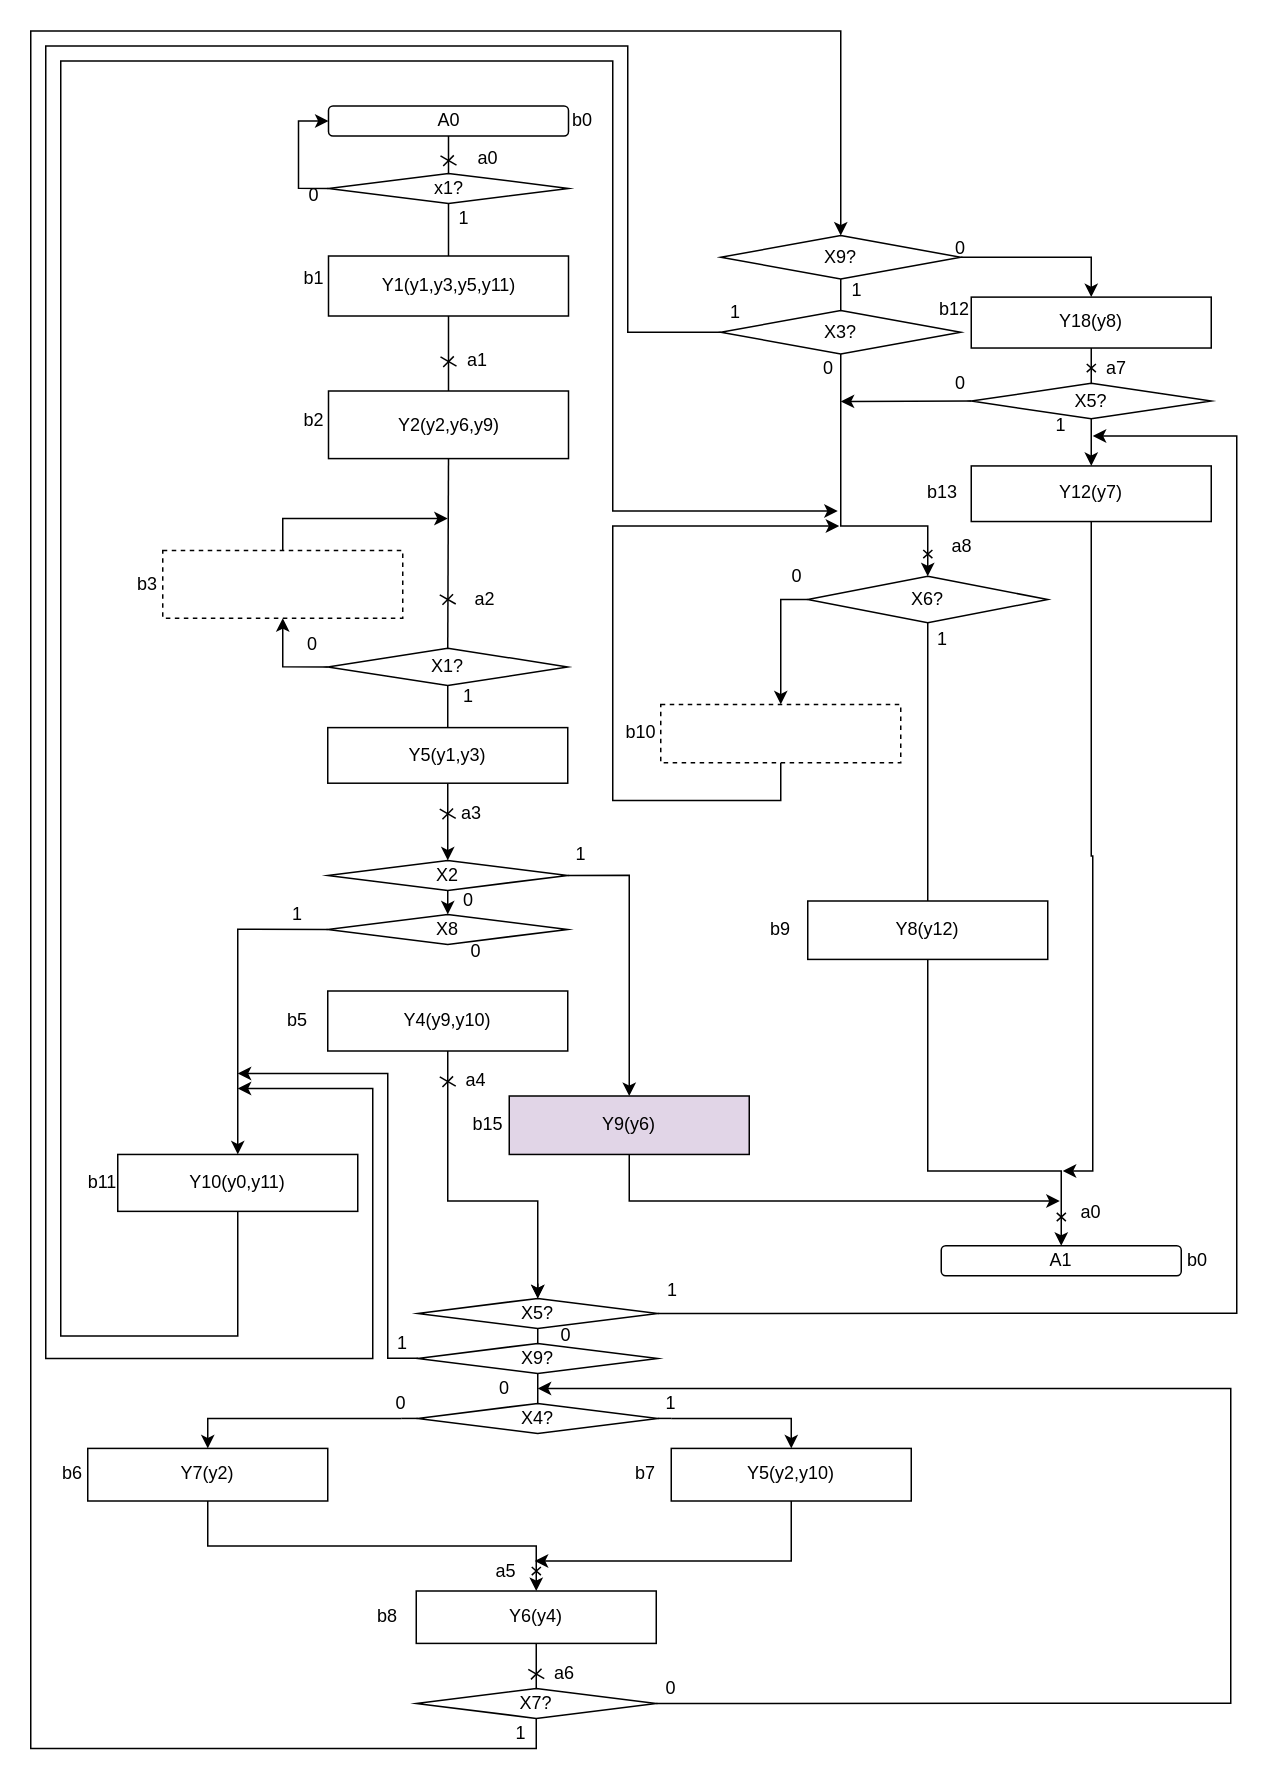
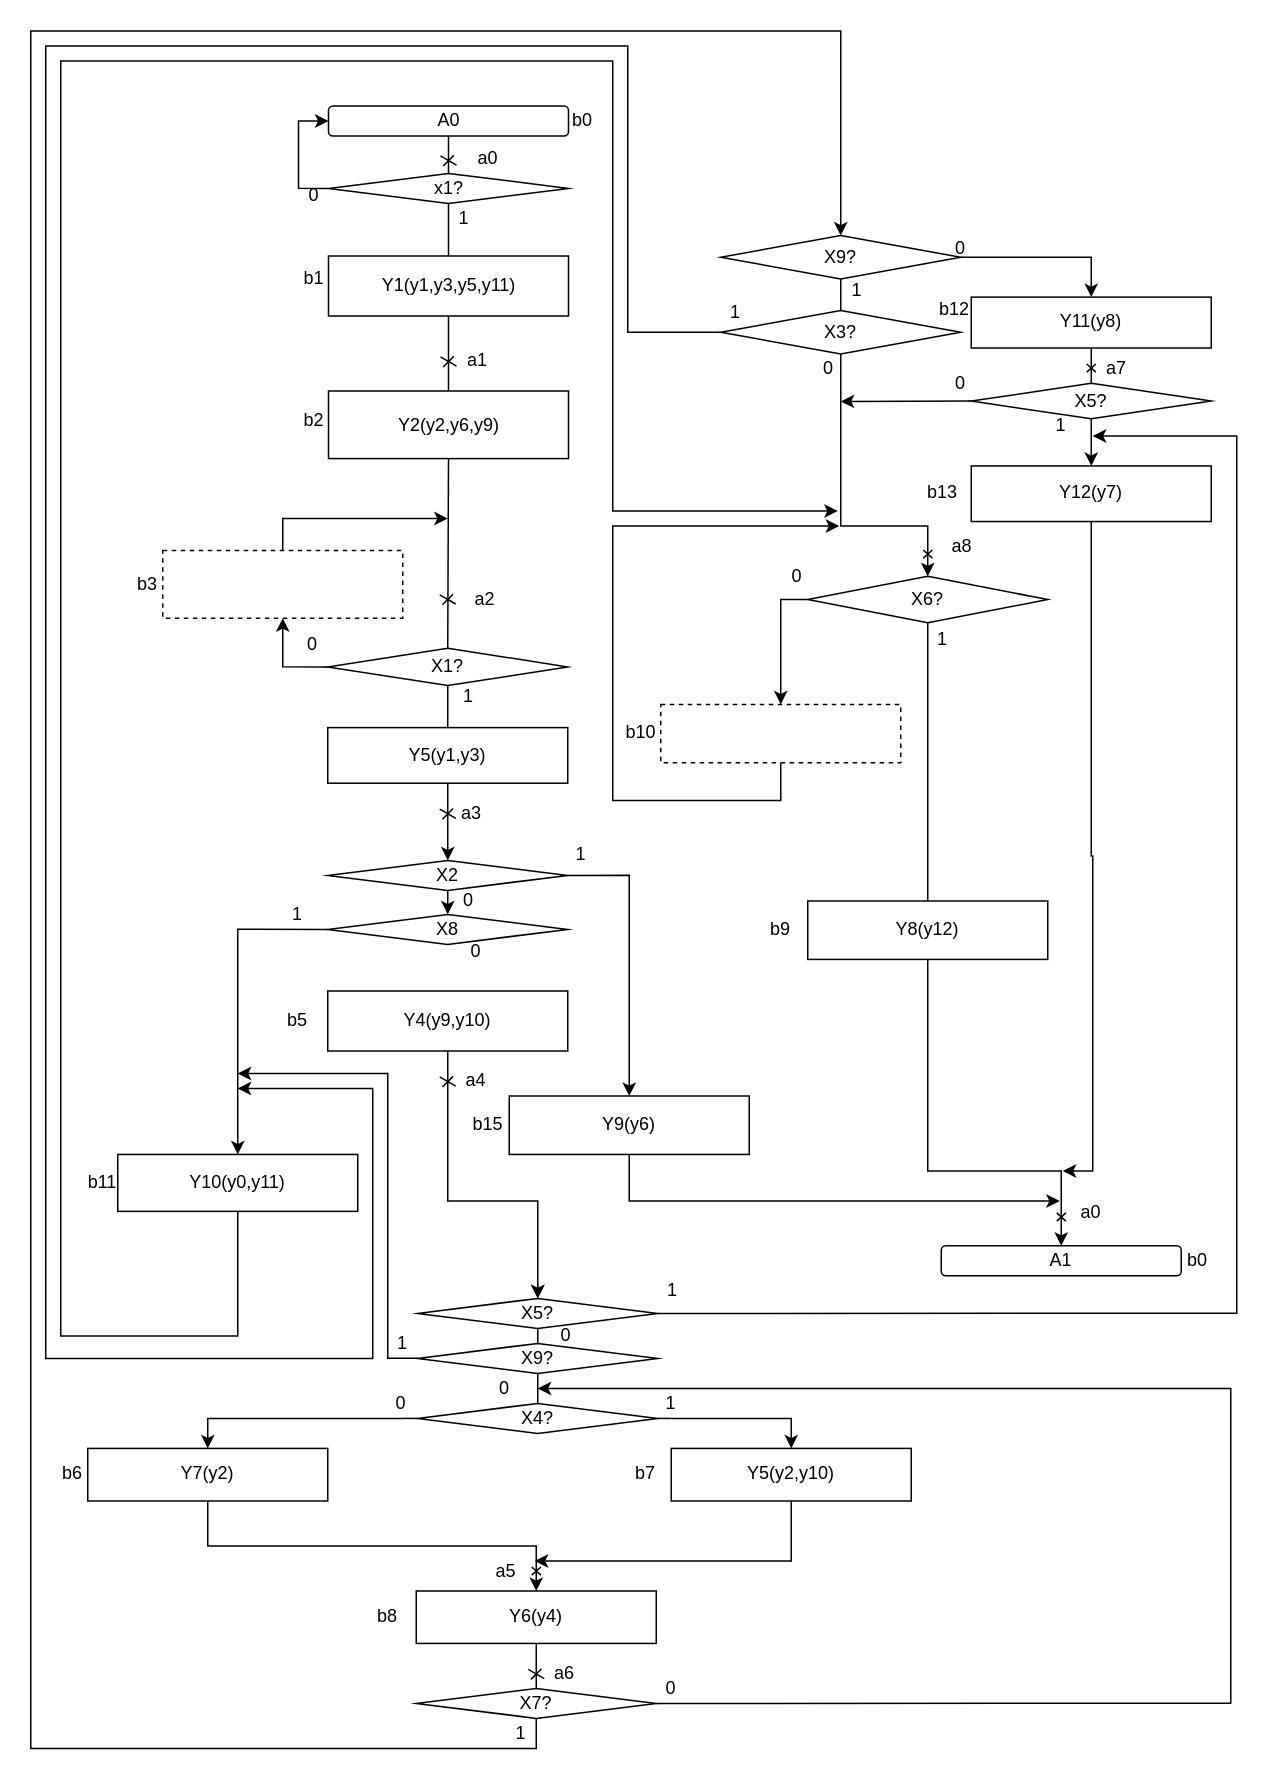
node "Y18(y8)": label "Y18(y8)" -> "Y11(y8)"
node "Y9(y6)": fillcolor #e1d5e7 -> #ffffff
